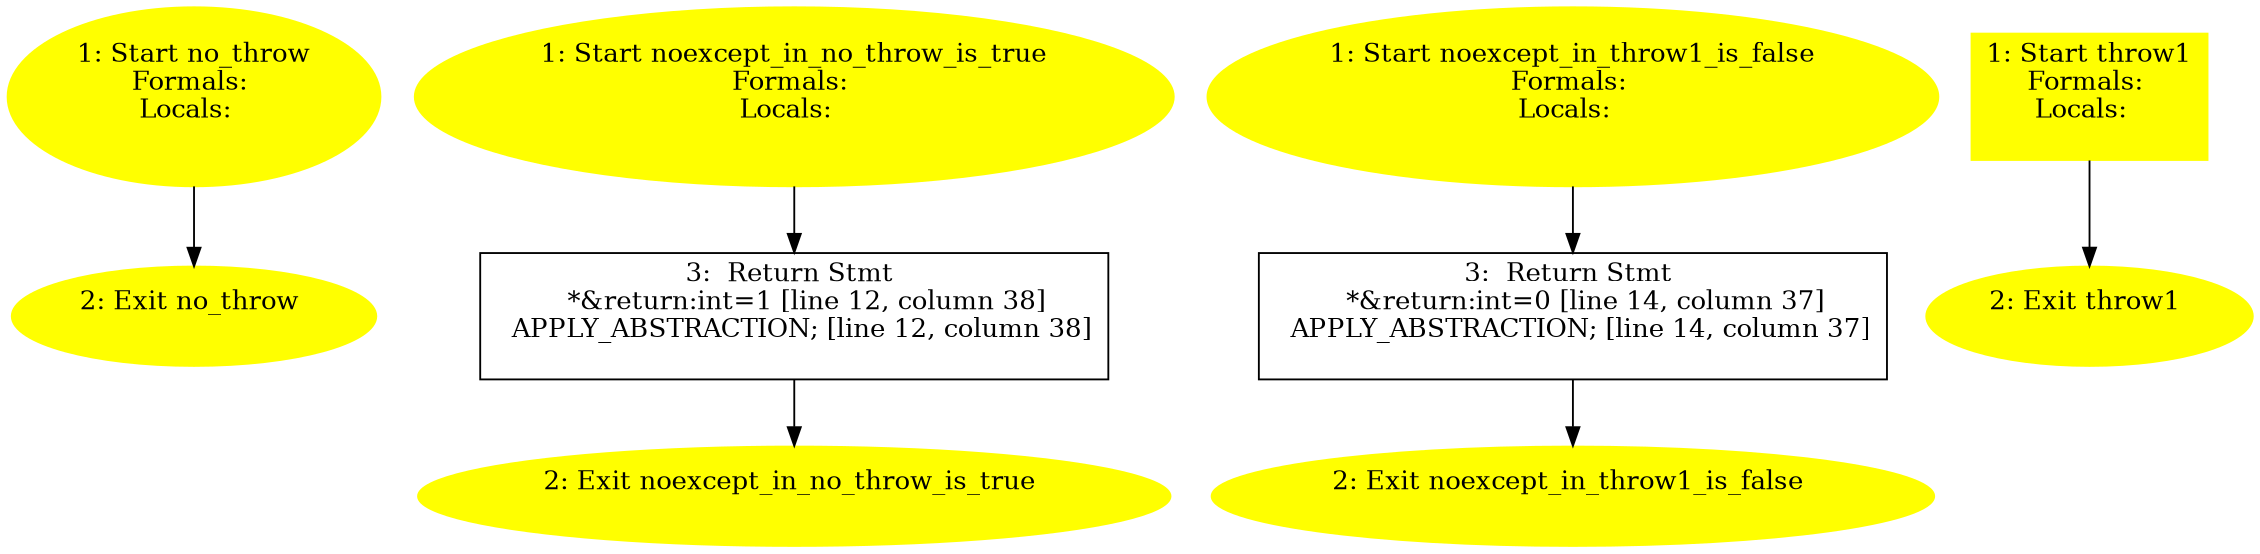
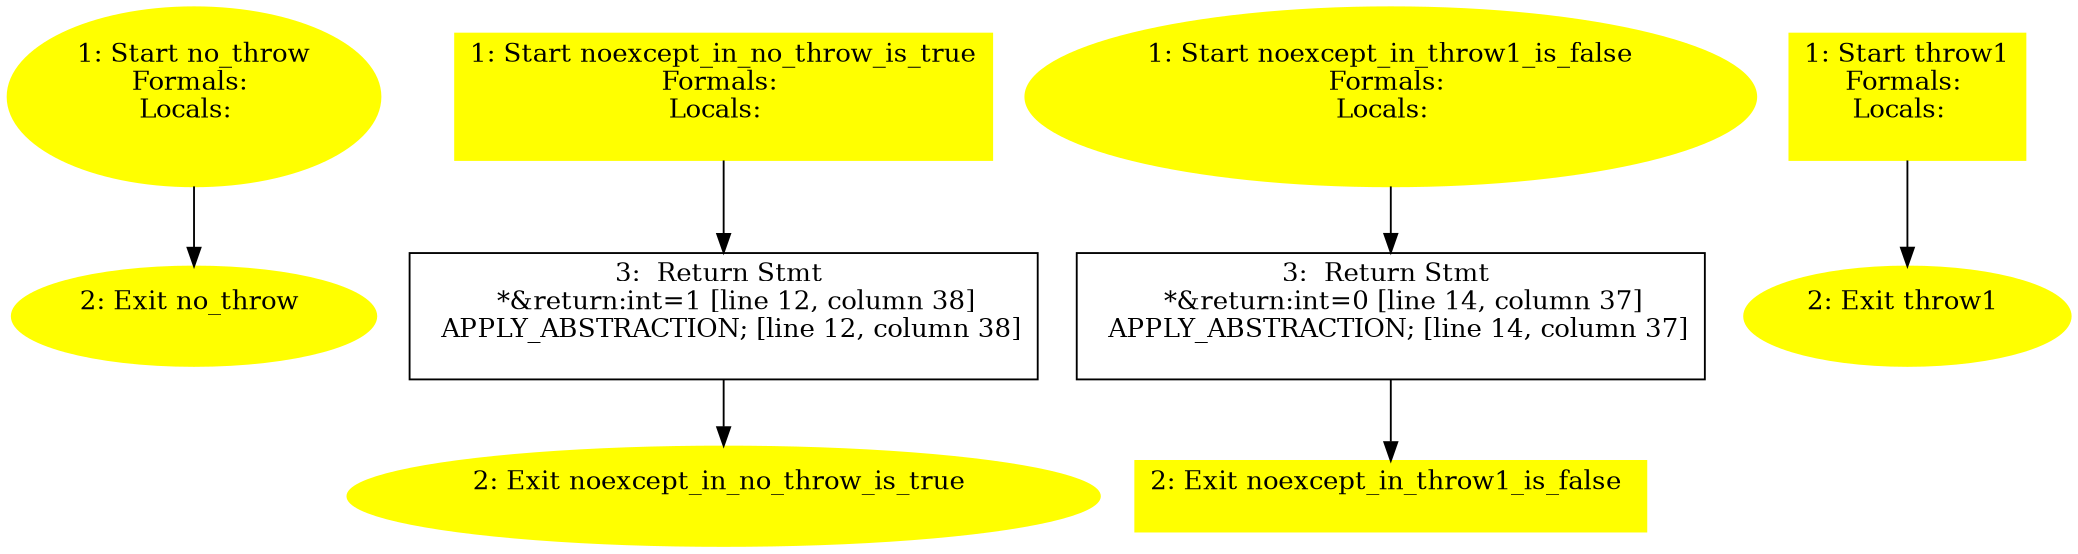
node "1: Start noexcept_in_no_throw_is_true Formals: Locals:": shape ellipse -> box
node "2: Exit noexcept_in_throw1_is_false": shape ellipse -> box
